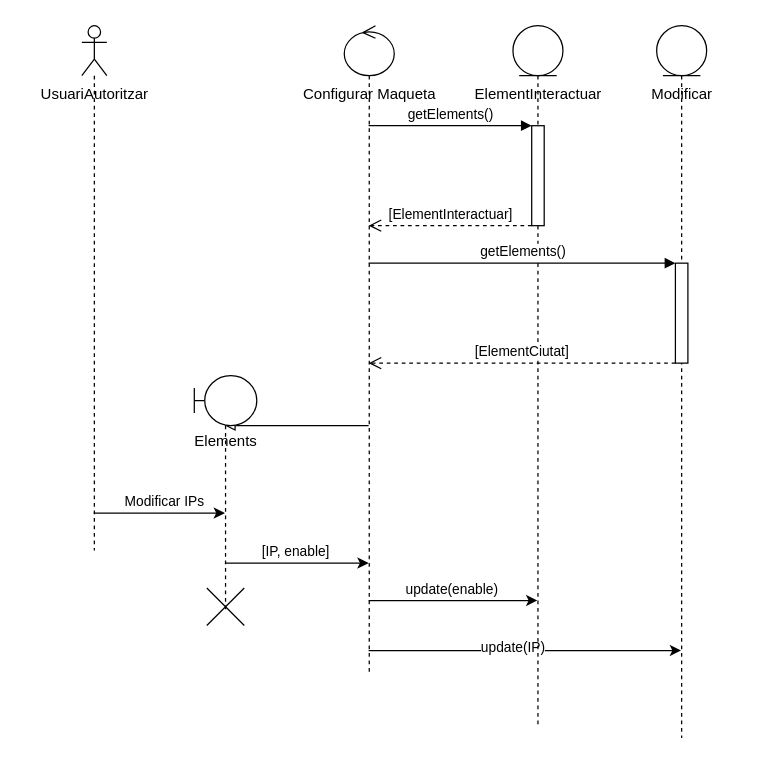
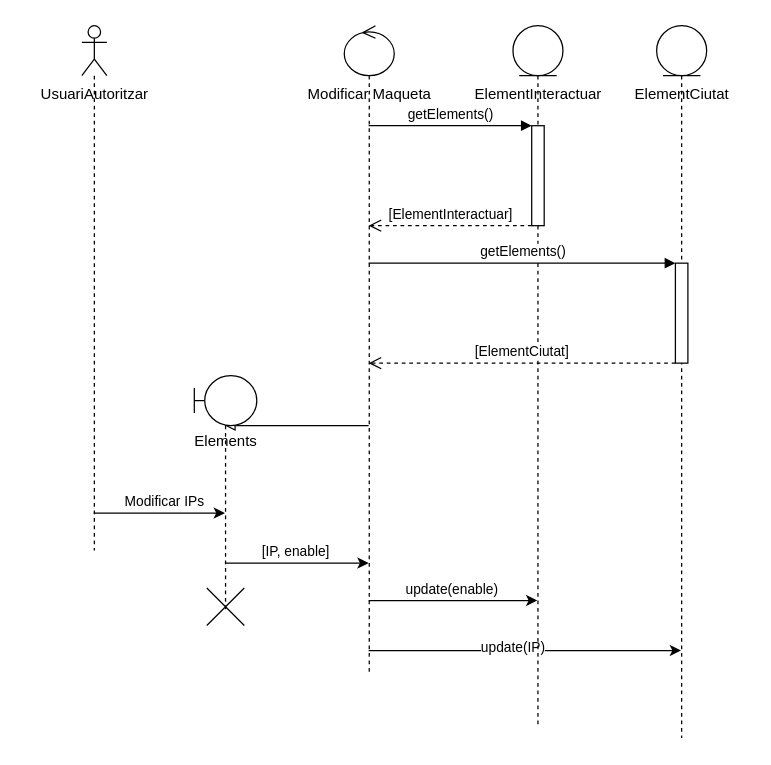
node "Configurar Maqueta": label "Configurar Maqueta" -> "Modificar Maqueta"
node "Modificar": label "Modificar" -> "ElementCiutat"
